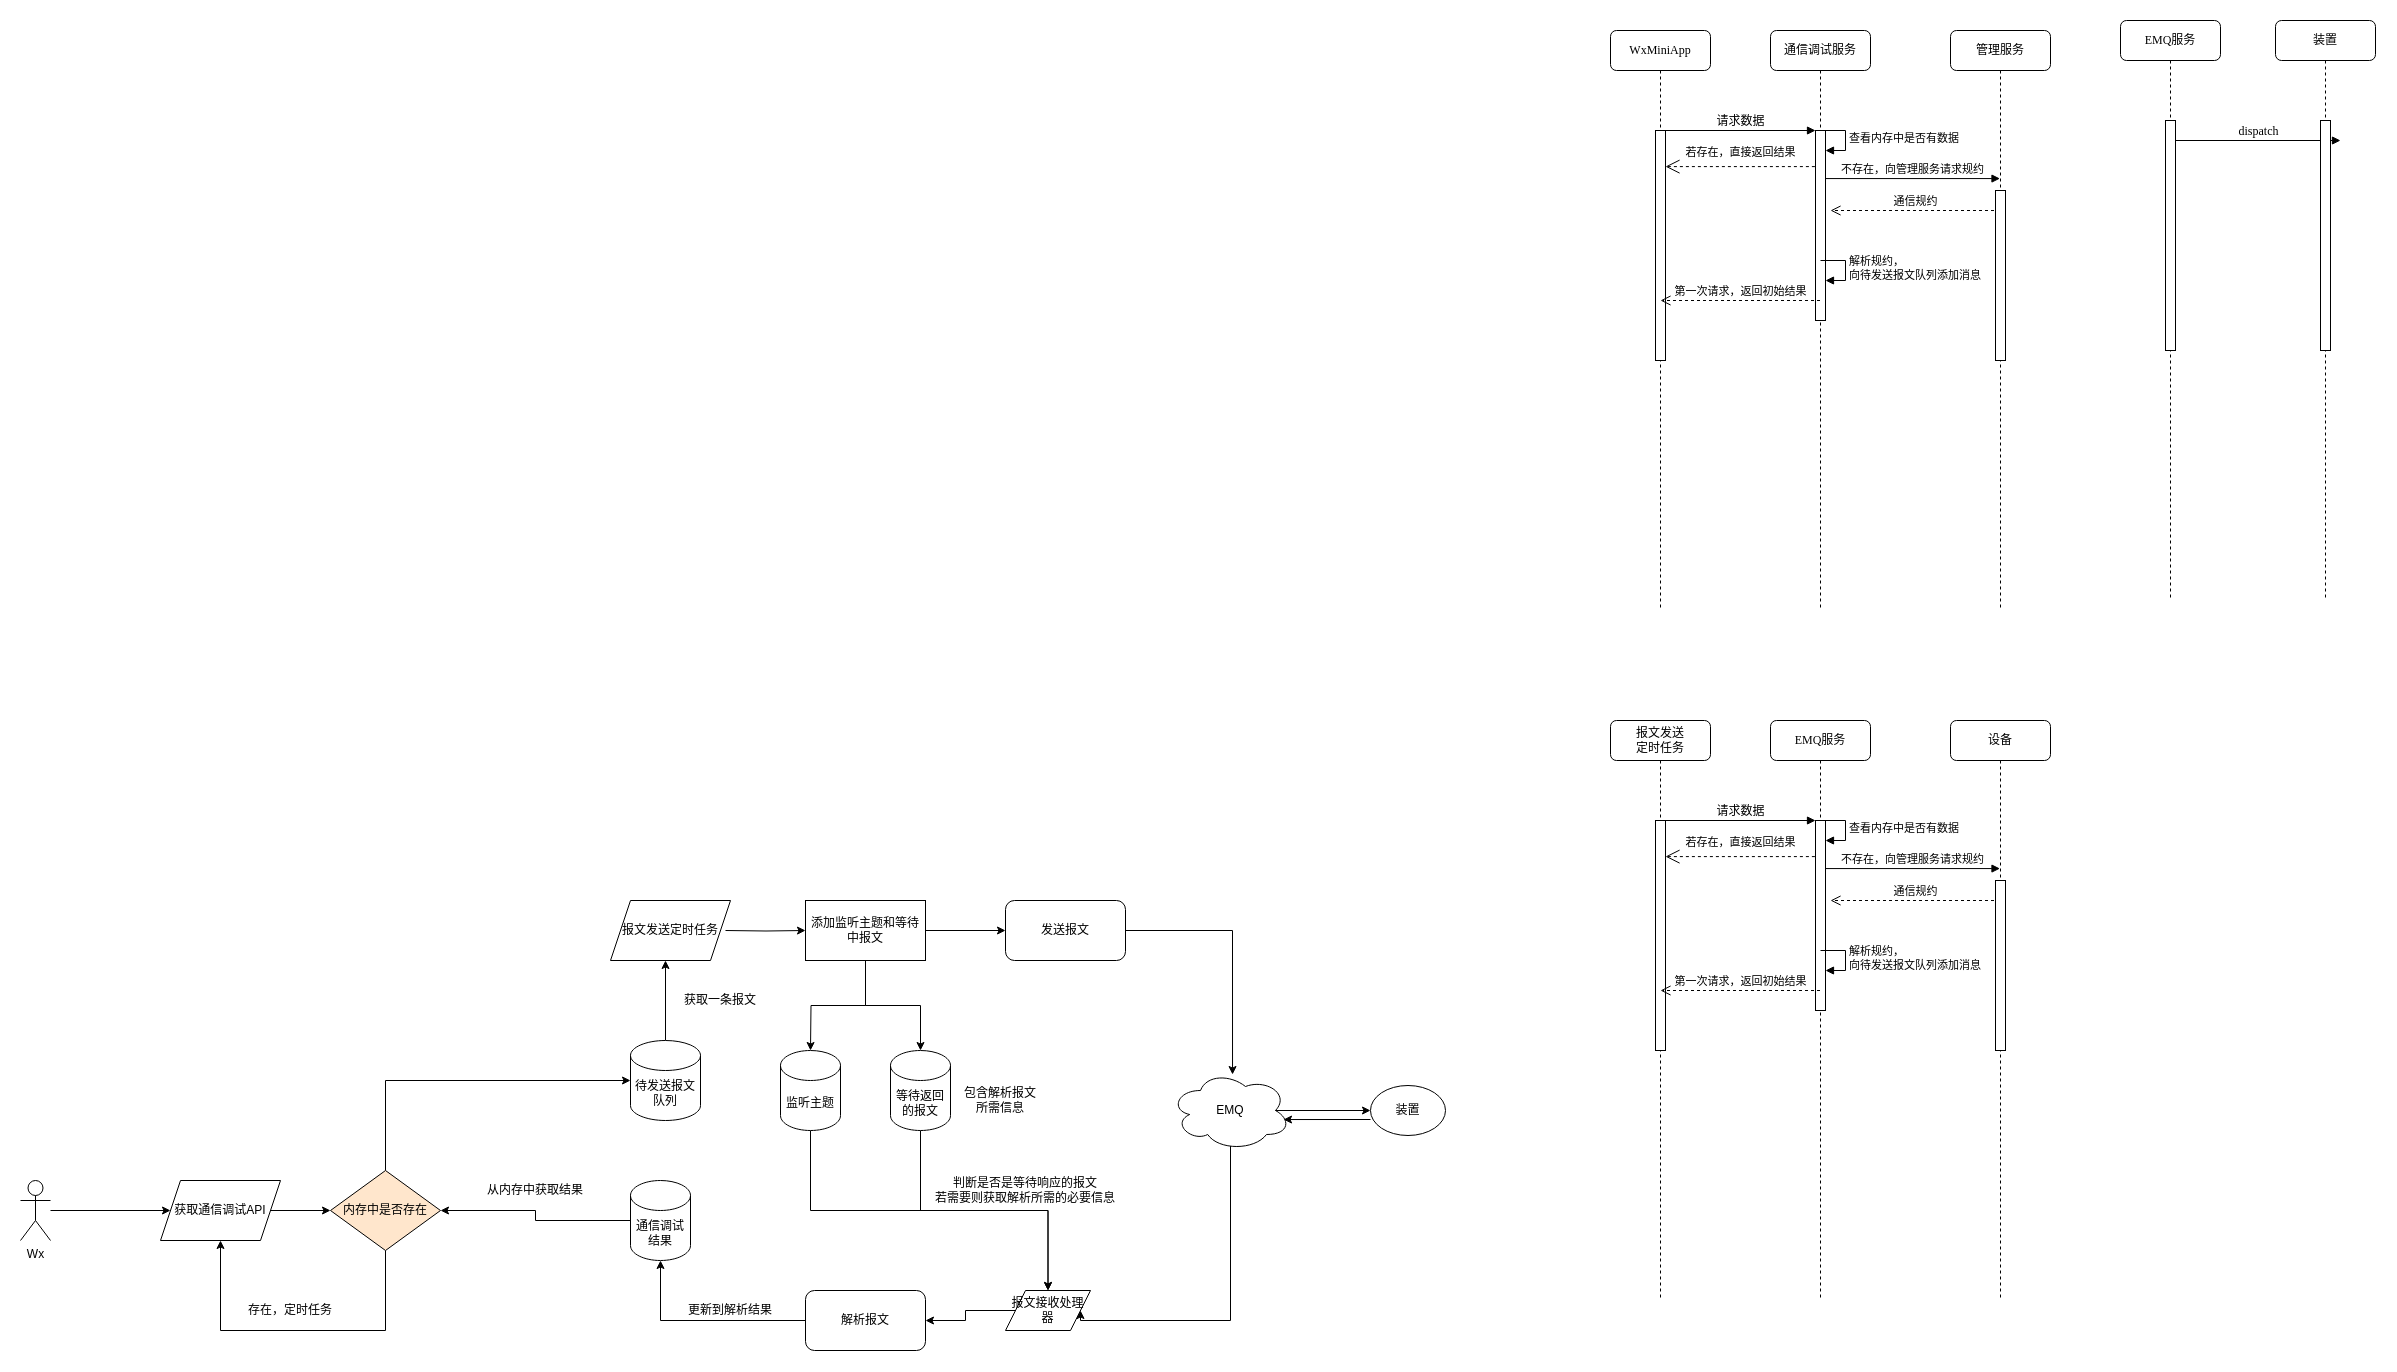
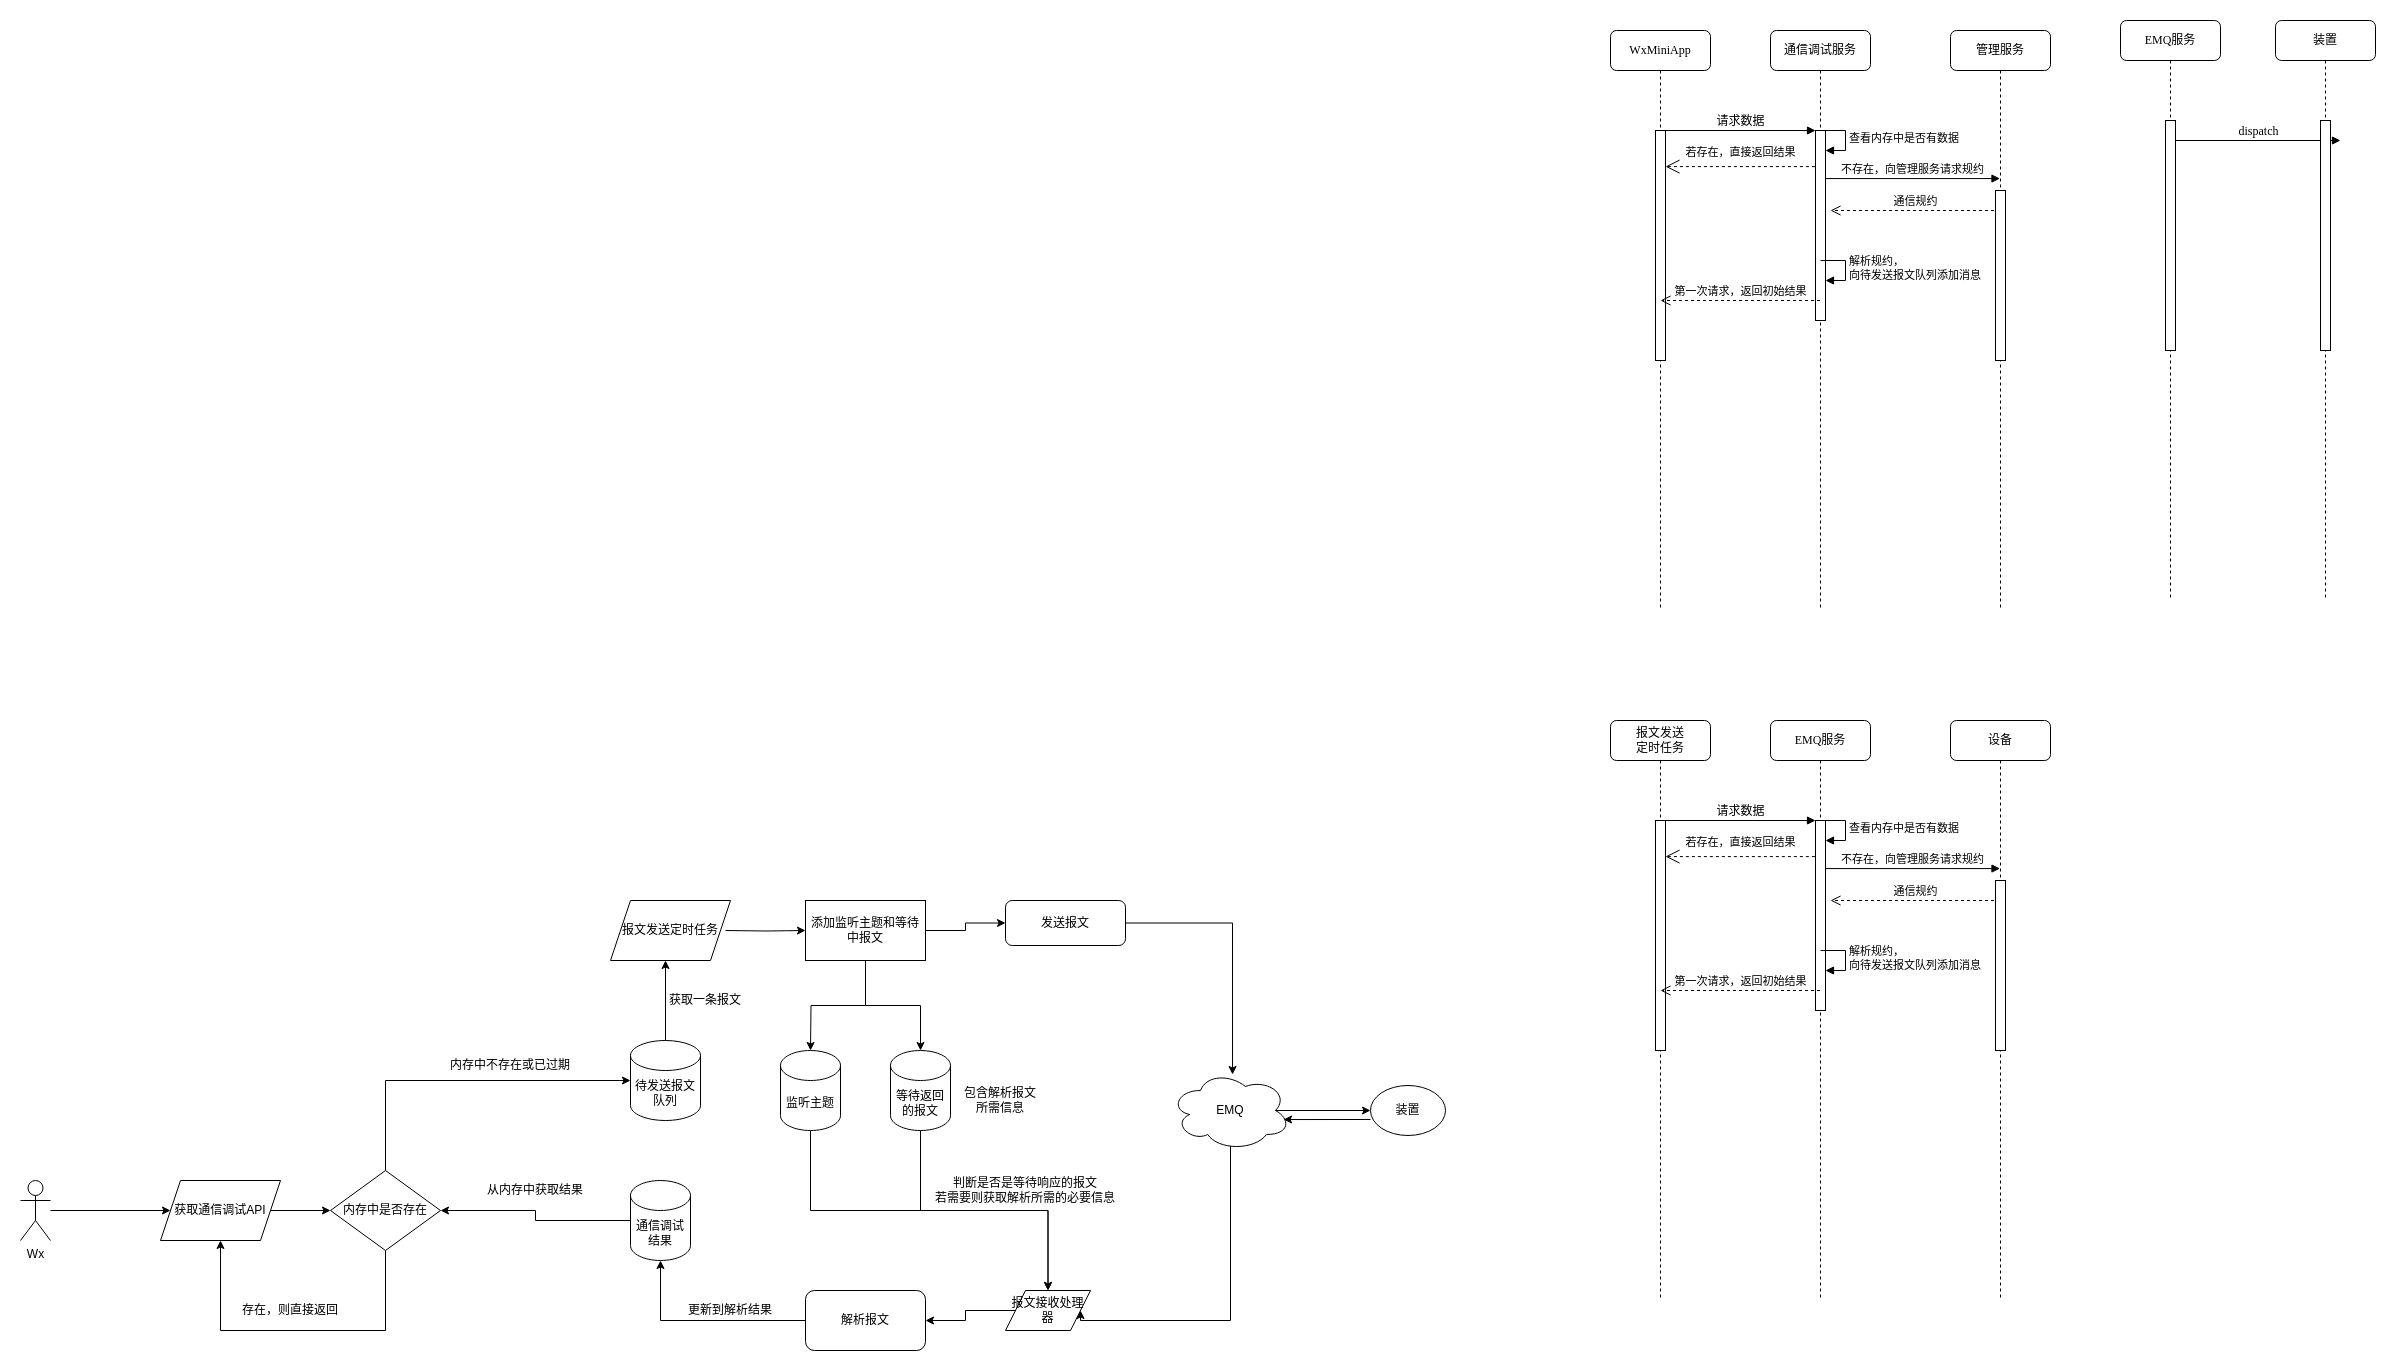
node "发送报文": size 120x60 -> 120x45
node "获取一条报文": moved (721, 1001) -> (706, 1001)
node "内存中不存在或已过期": added
node "内存中是否存在": fillcolor #ffe6cc -> #ffffff
node "存在，定时任务": label "存在，定时任务" -> "存在，则直接返回"
